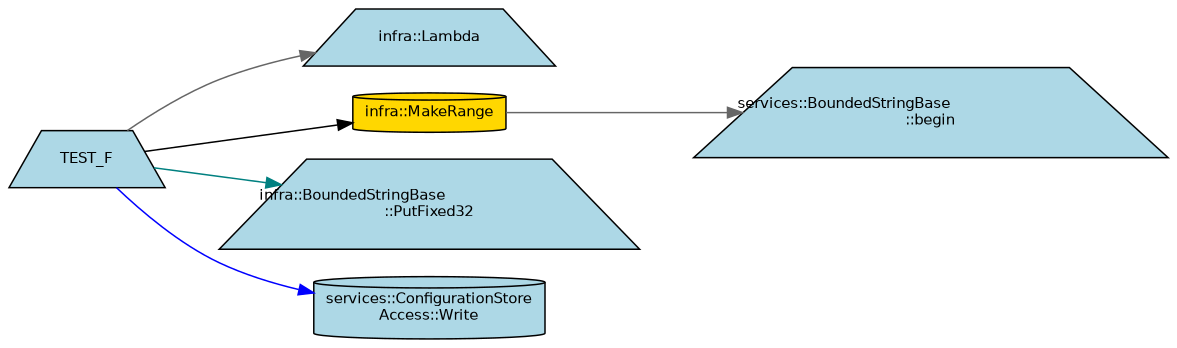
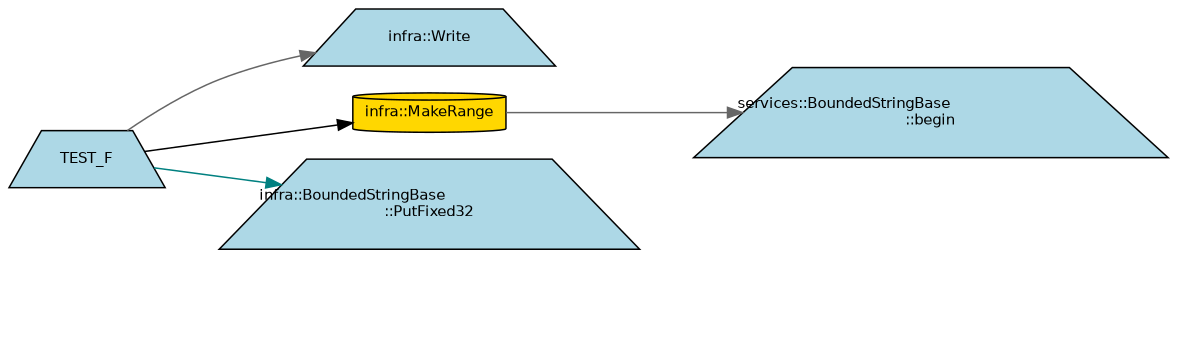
node "infra::Lambda": label "infra::Lambda" -> "infra::Write"
node "services::ConfigurationStore Access::Write": removed
